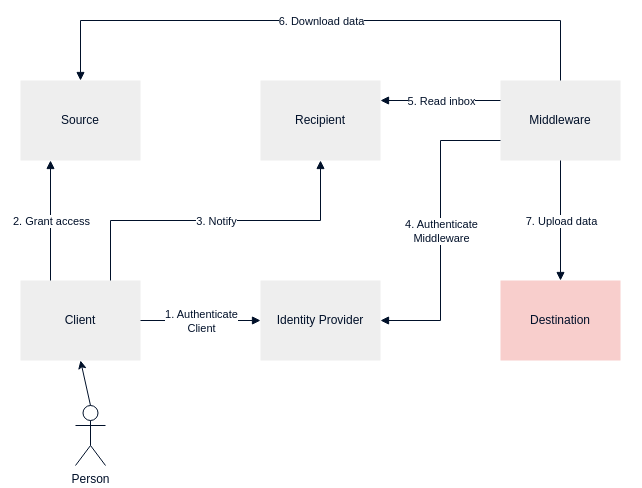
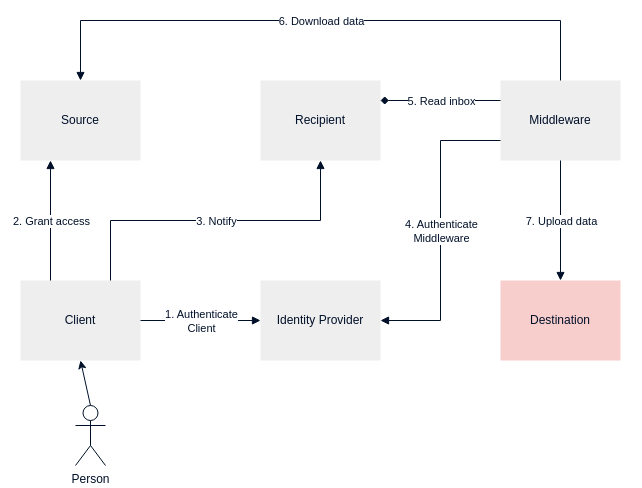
edge "Middleware" -> "Recipient": arrowhead block -> diamond
